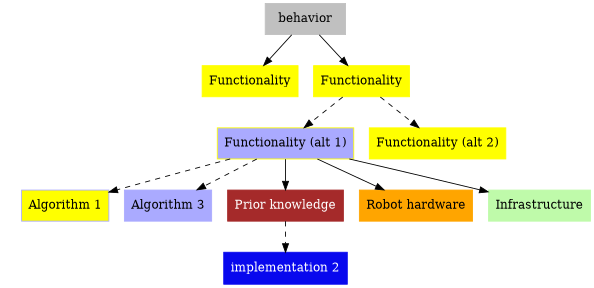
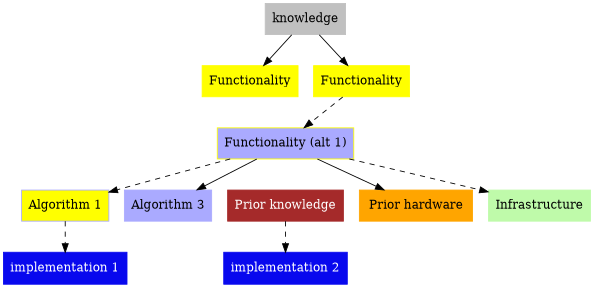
node "behavior": label "behavior" -> "knowledge"
node "Functionality (alt 2)": removed
edge "Functionality (alt 1)" -> "Prior knowledge": removed
edge "Functionality (alt 1)" -> "Algorithm 3": style dashed -> solid
edge "Functionality (alt 1)" -> "Infrastructure": style solid -> dashed
node "Robot hardware": label "Robot hardware" -> "Prior hardware"
node "implementation 1": added
